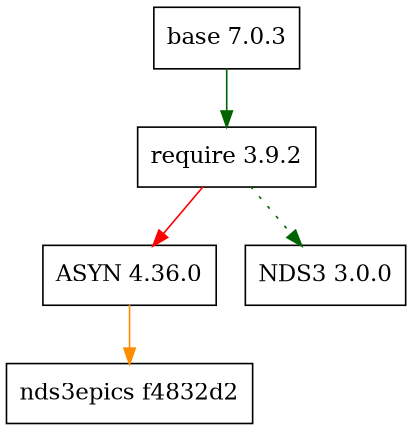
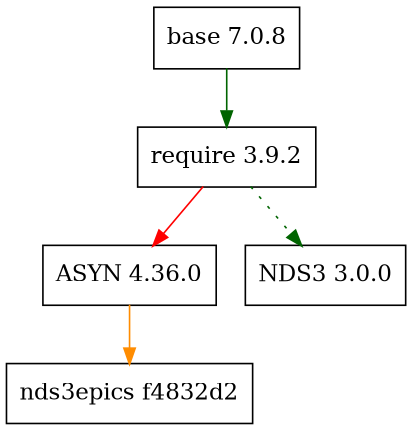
node "base 7.0.3": label "base 7.0.3" -> "base 7.0.8"
